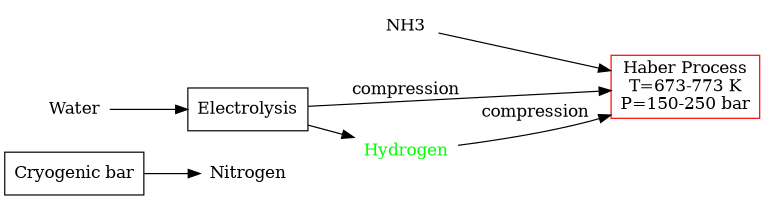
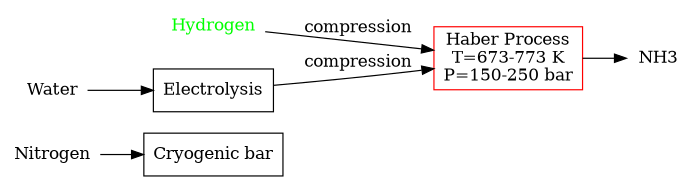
edge "NH3" -> "Haber Process T=673-773 K P=150-250 bar": reversed
edge "Electrolysis" -> "Hydrogen": removed
edge "Cryogenic bar" -> "Nitrogen": reversed
